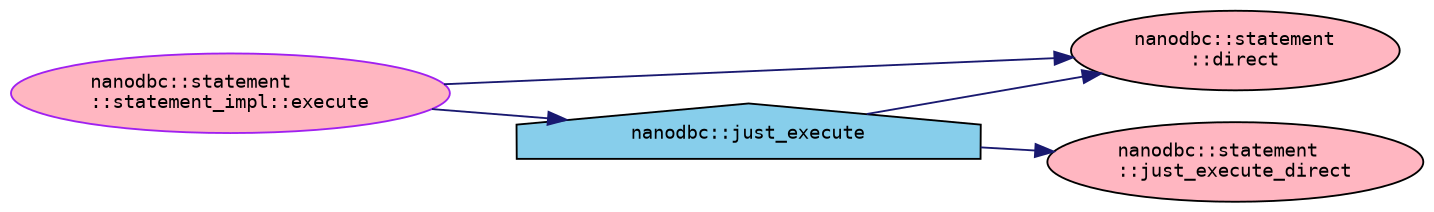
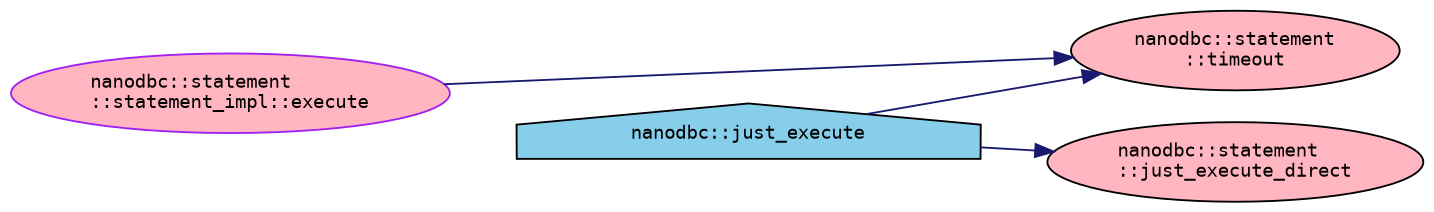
node "nanodbc::statement ::direct": label "nanodbc::statement ::direct" -> "nanodbc::statement ::timeout"
edge "nanodbc::statement ::statement_impl::execute" -> "nanodbc::just_execute": removed
